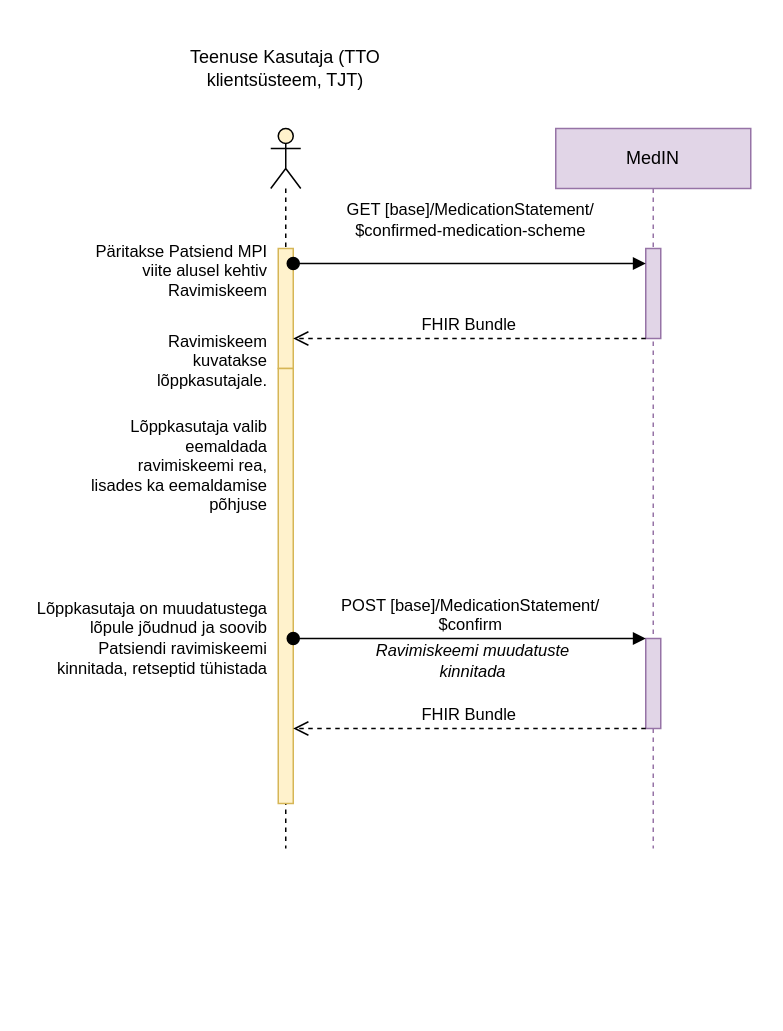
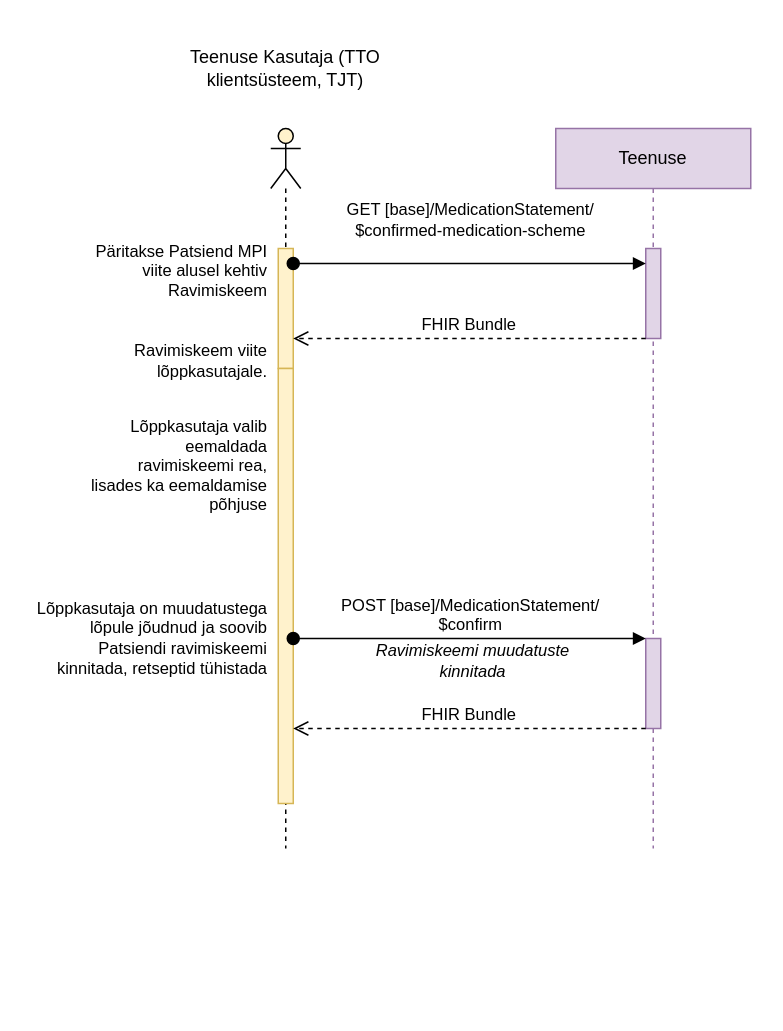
node "MedIN": label "MedIN" -> "Teenuse"
node "Ravimiskeem kuvatakse lõppkasutajale.": label "Ravimiskeem kuvatakse lõppkasutajale." -> "Ravimiskeem viite lõppkasutajale."
